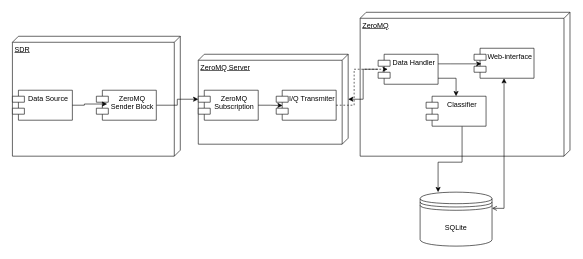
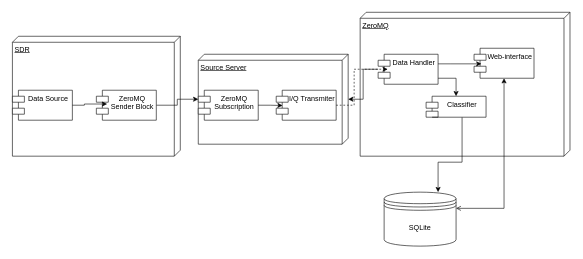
node "ZeroMQ Server": label "ZeroMQ Server" -> "Source Server"
node "Classifier": size 60x30 -> 60x21
node "SQLite": moved (456, 219) -> (420, 219)
